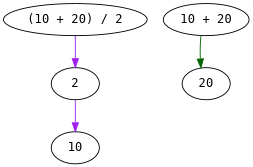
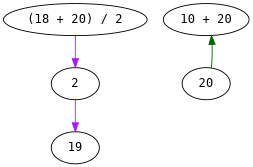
node "(10 + 20) / 2": label "(10 + 20) / 2" -> "(18 + 20) / 2"
edge "10 + 20" -> "20": reversed
node "10": label "10" -> "19"
